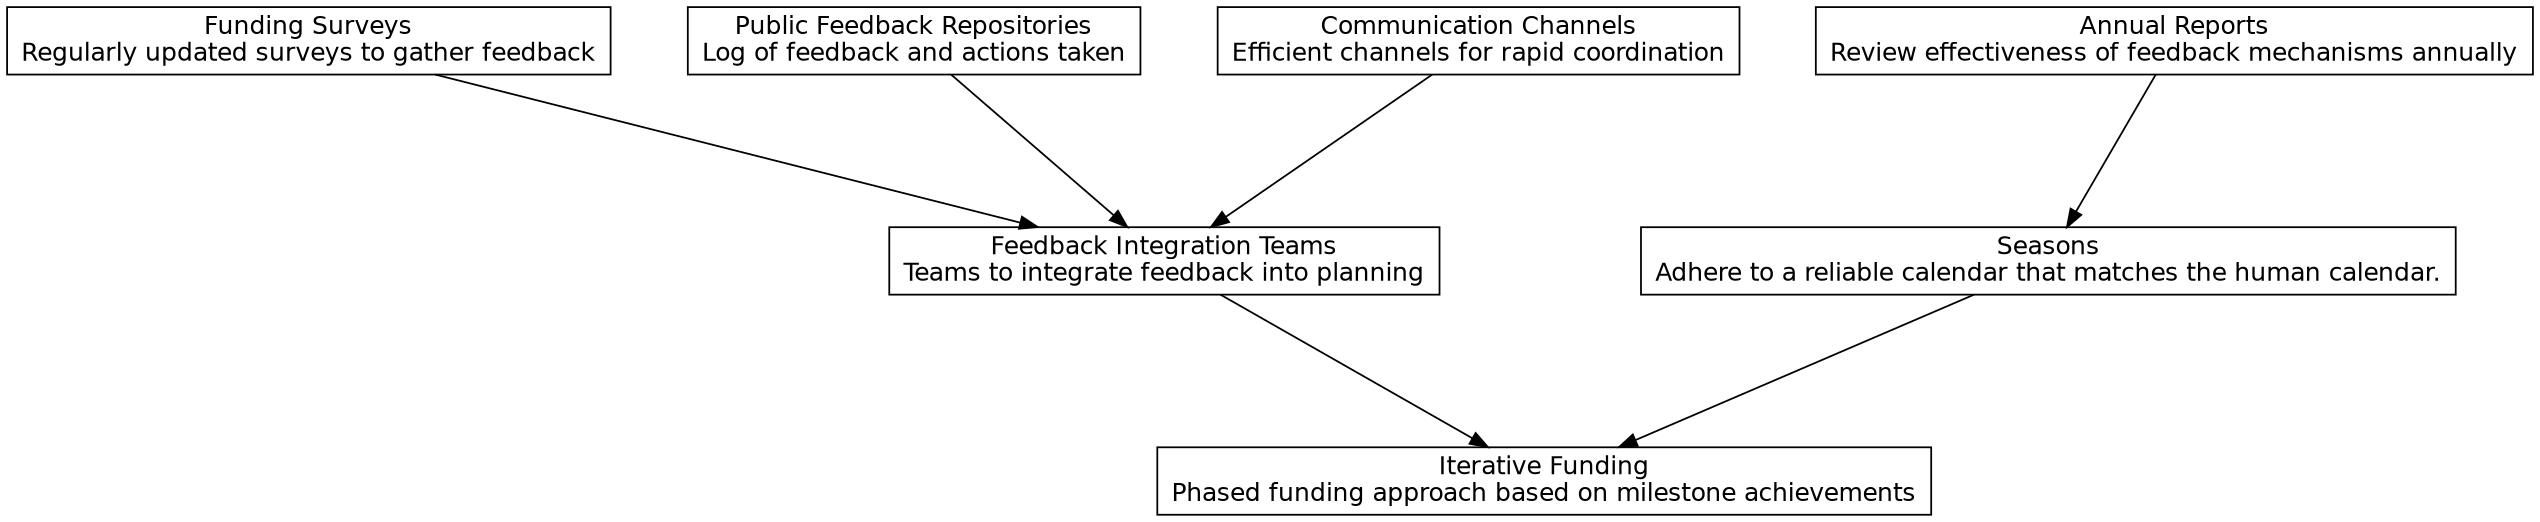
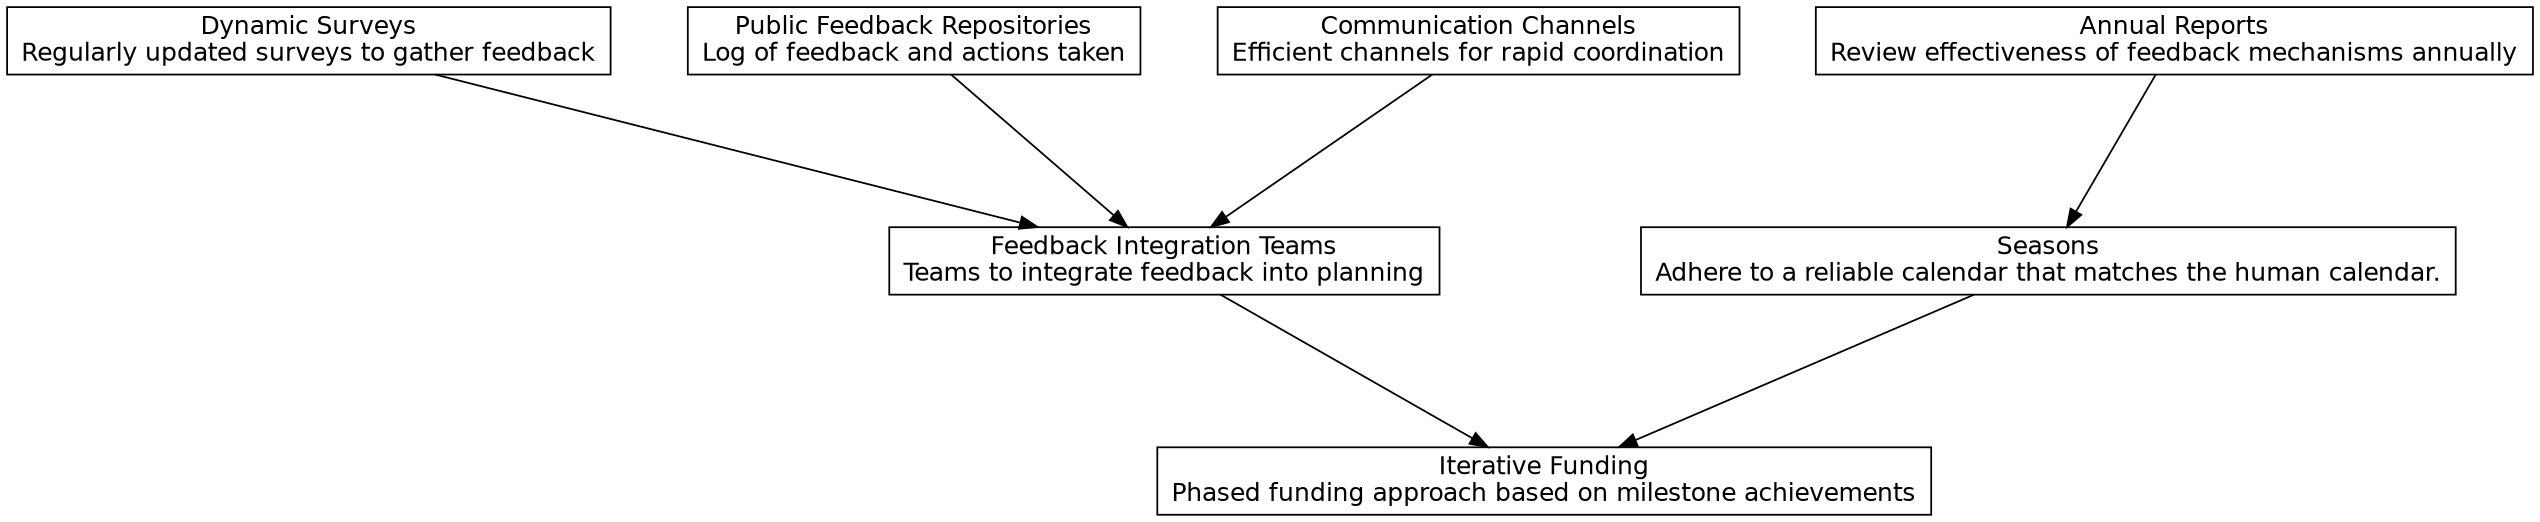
node "Funding Surveys Regularly updated surveys to gather feedback": label "Funding Surveys Regularly updated surveys to gather feedback" -> "Dynamic Surveys Regularly updated surveys to gather feedback"
